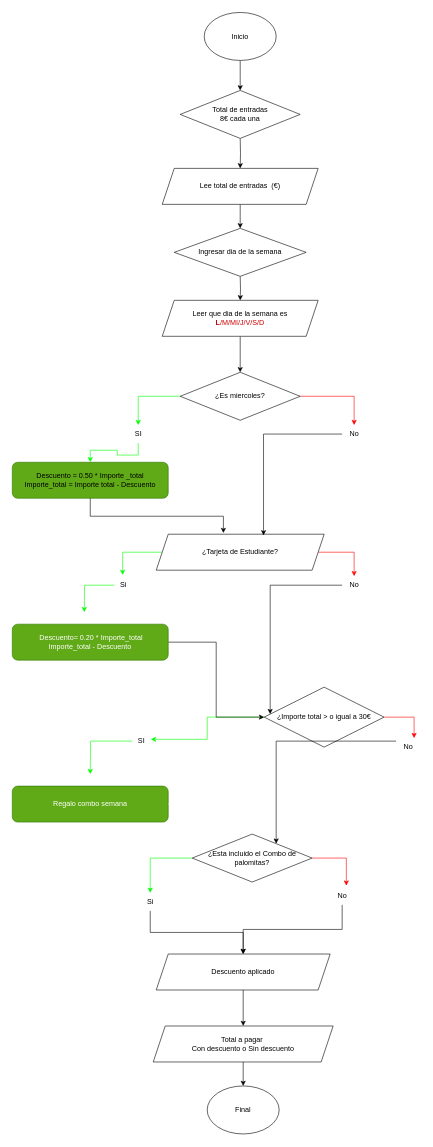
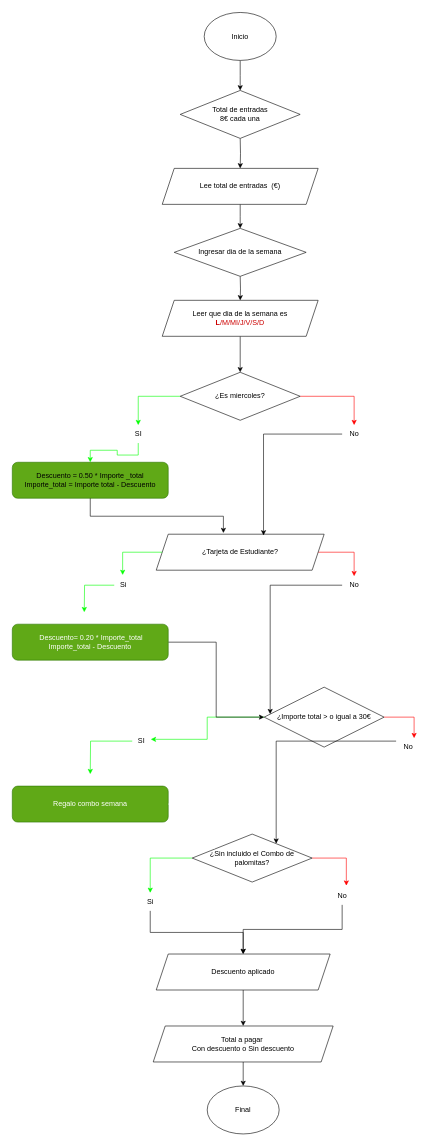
node "¿Esta incluido el Combo de palomitas?": label "¿Esta incluido el Combo de palomitas?" -> "¿Sin incluido el Combo de palomitas?"
